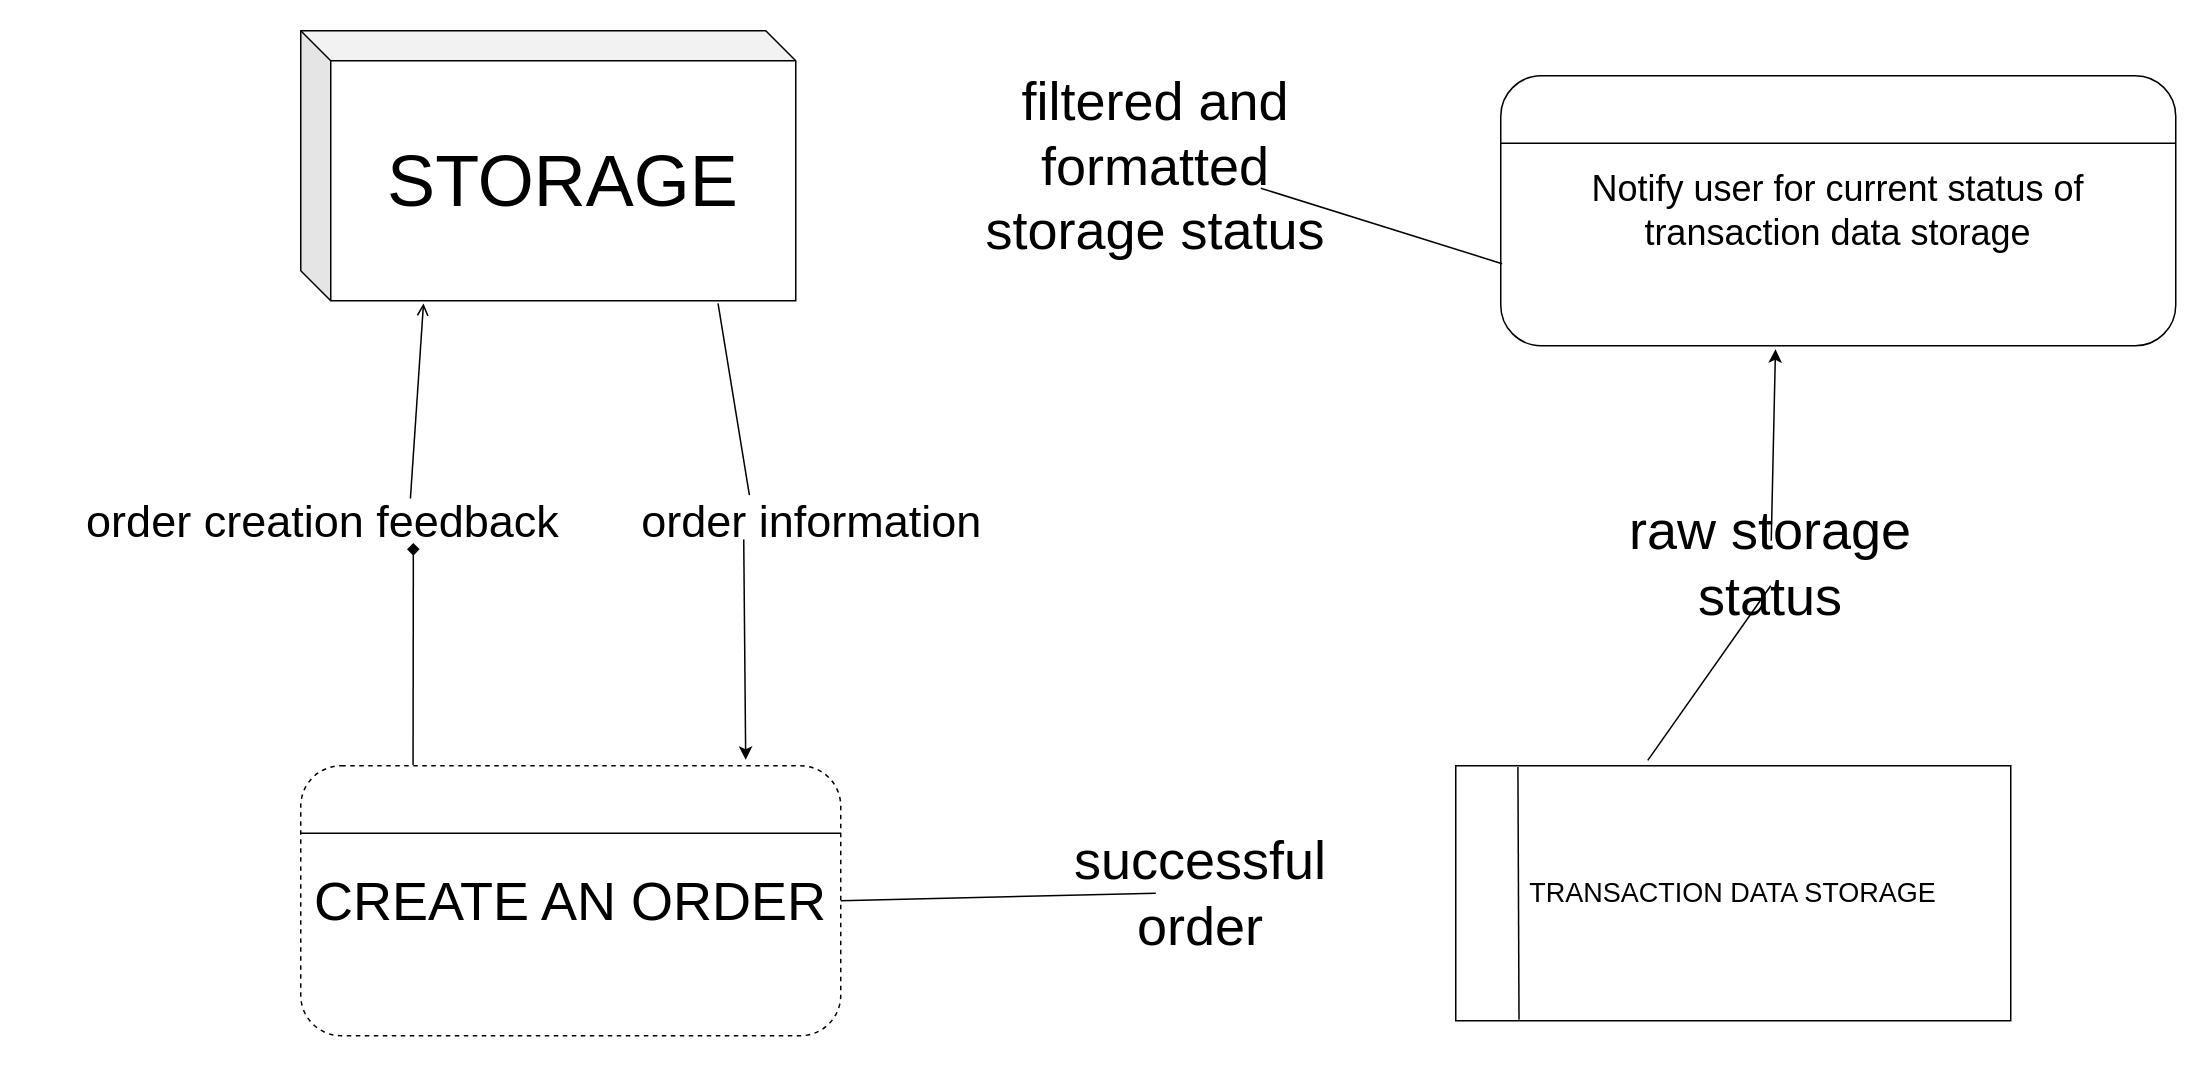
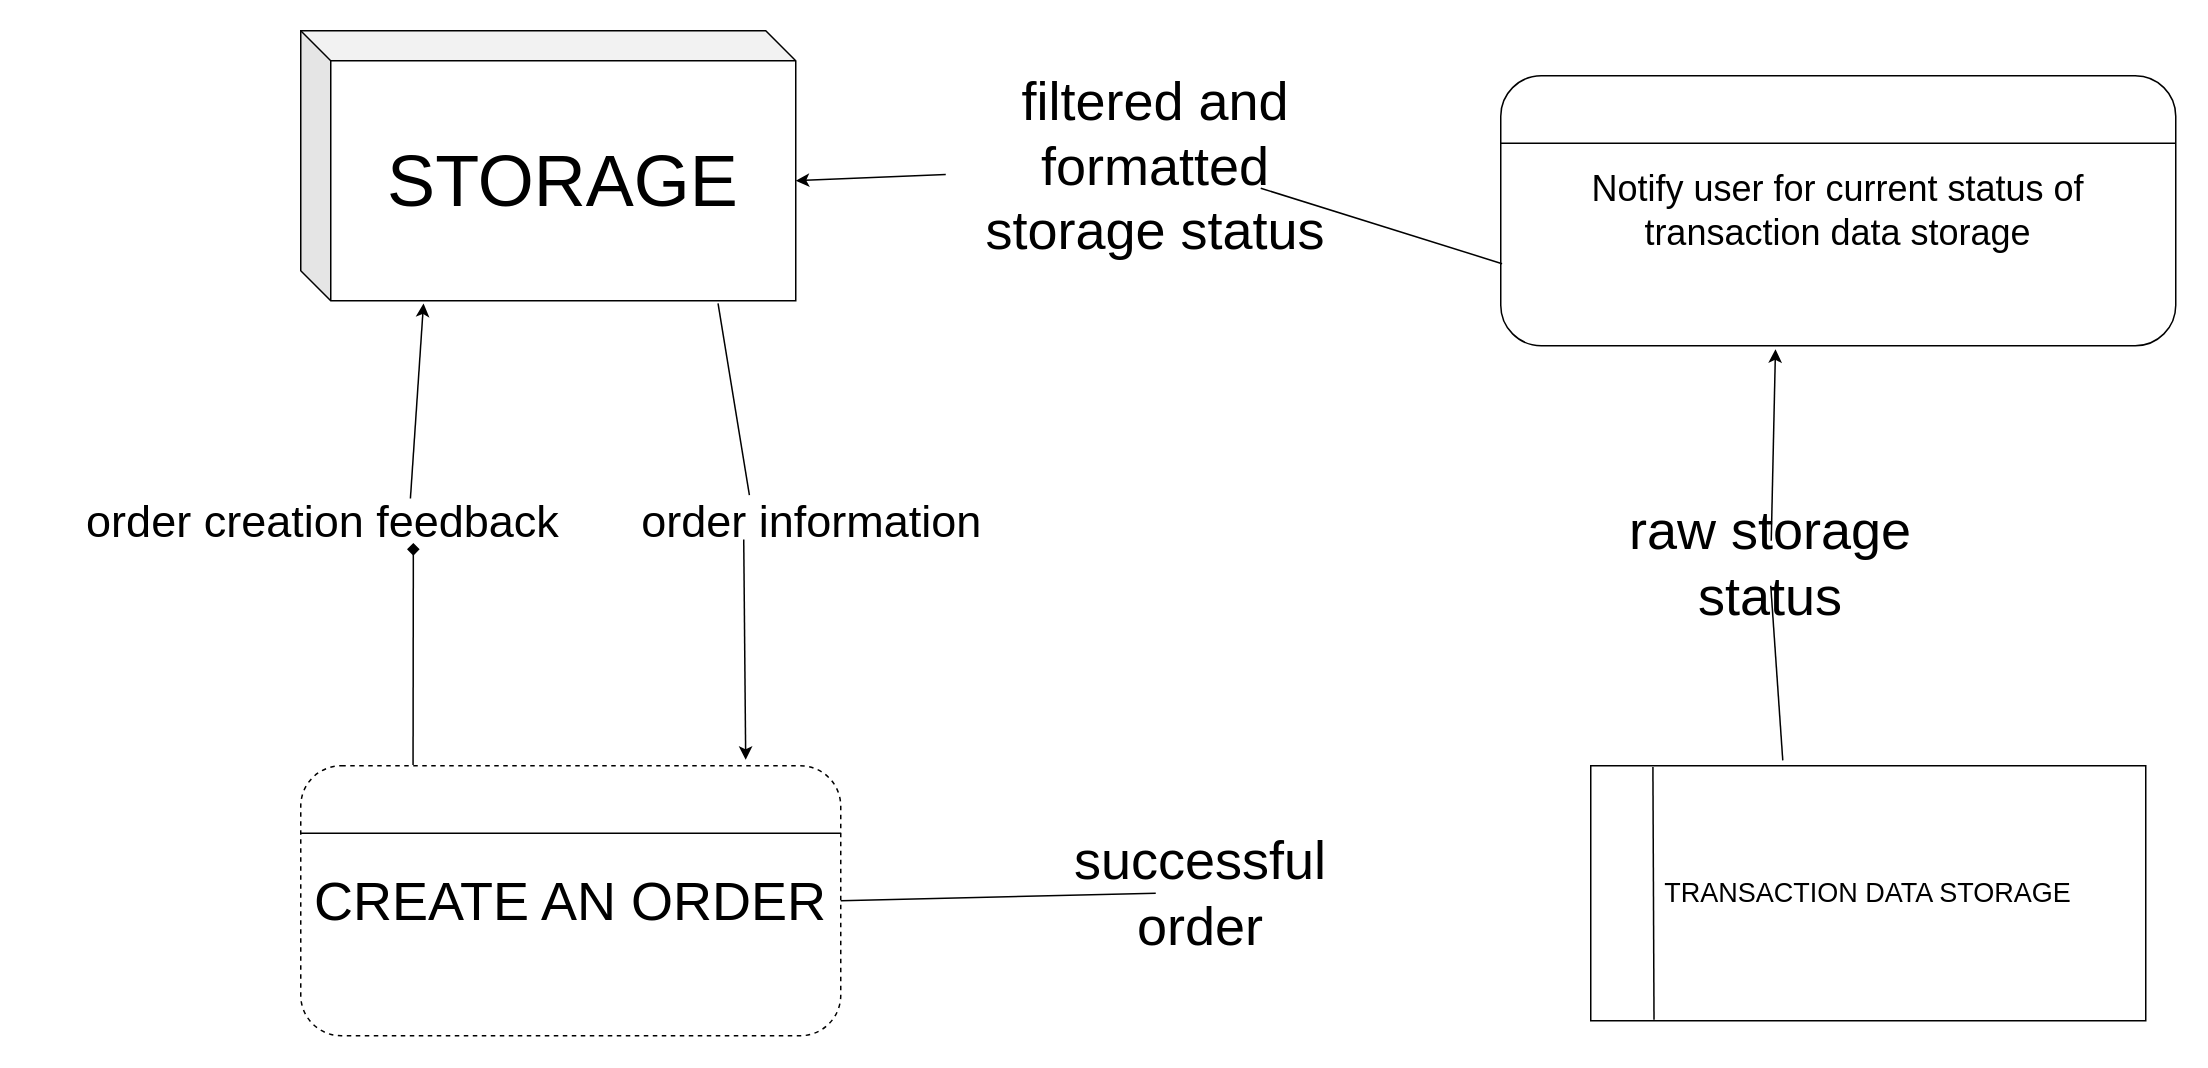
edge "filtered and formatted storage status" -> "STORAGE": added
edge "order creation feedback" -> "STORAGE": arrowhead open -> classic
node "TRANSACTION DATA STORAGE": moved (1733, 893) -> (1868, 893)
